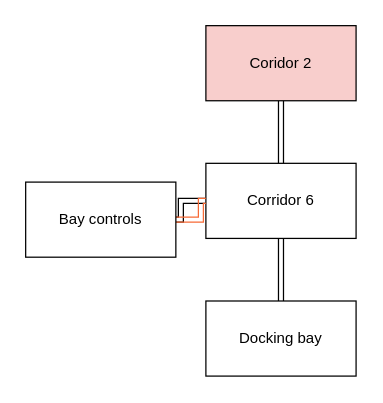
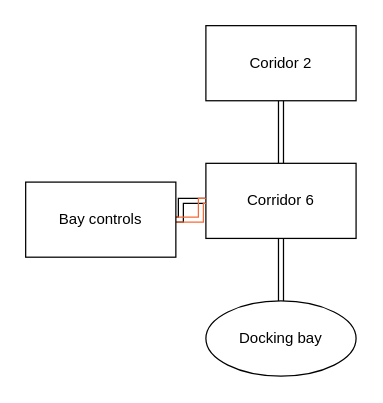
node "Coridor 2": fillcolor #f8cecc -> #ffffff
node "Docking bay": shape rectangle -> ellipse
